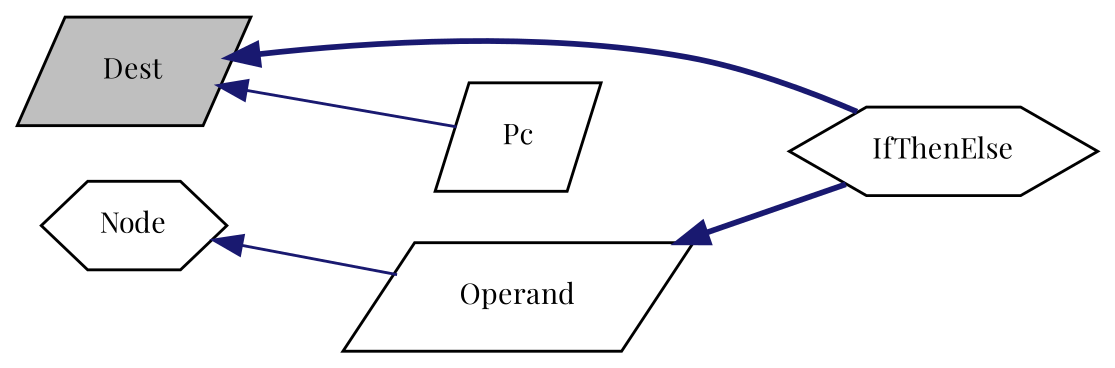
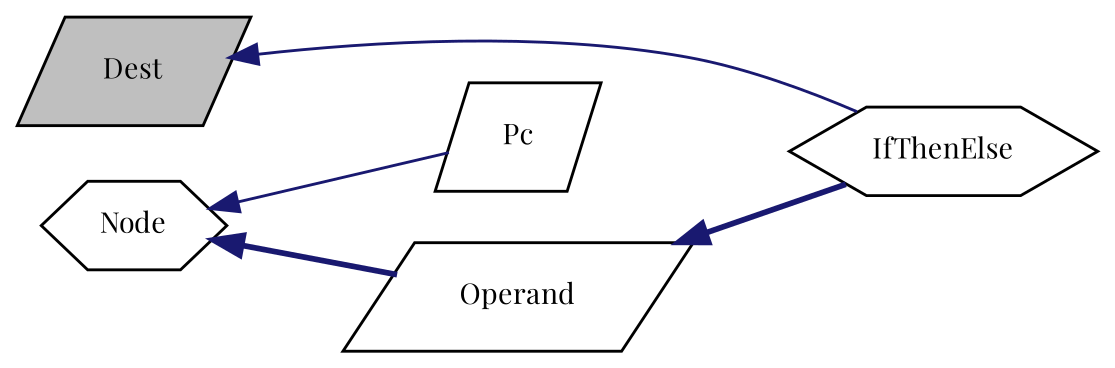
edge "IfThenElse" -> "Dest": style bold -> solid
edge "Pc" -> "Dest": now "Pc" -> "Node"
edge "Operand" -> "Node": style solid -> bold
